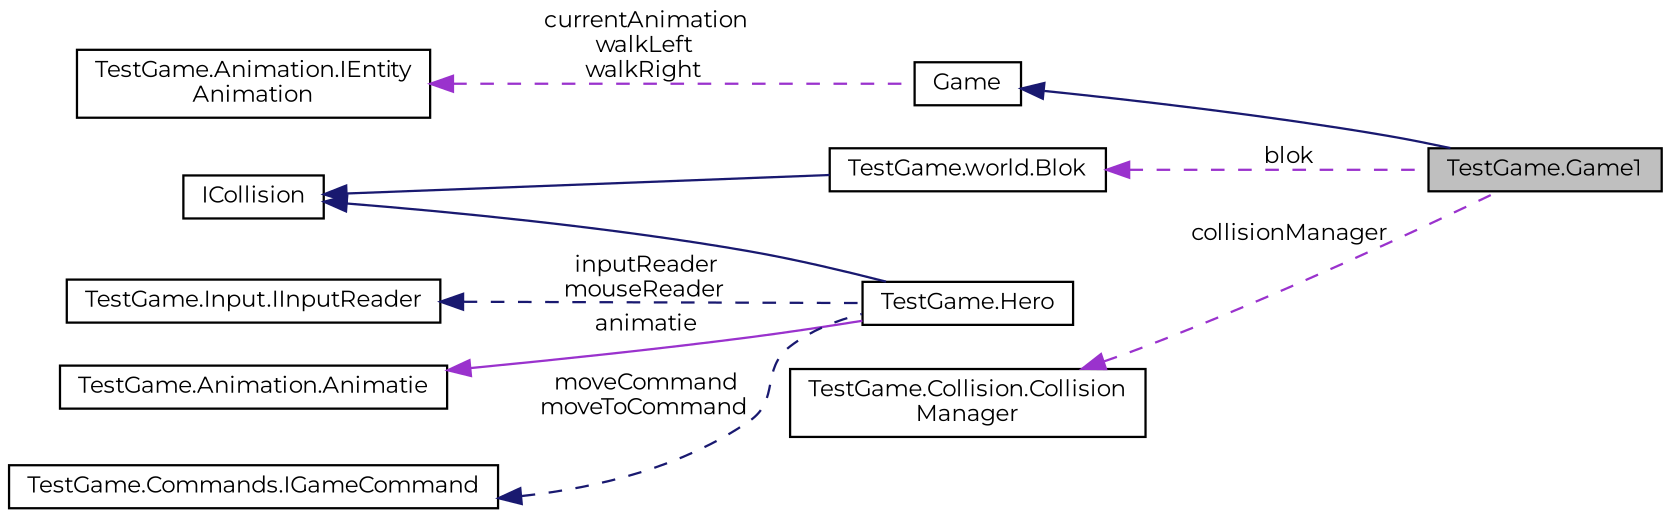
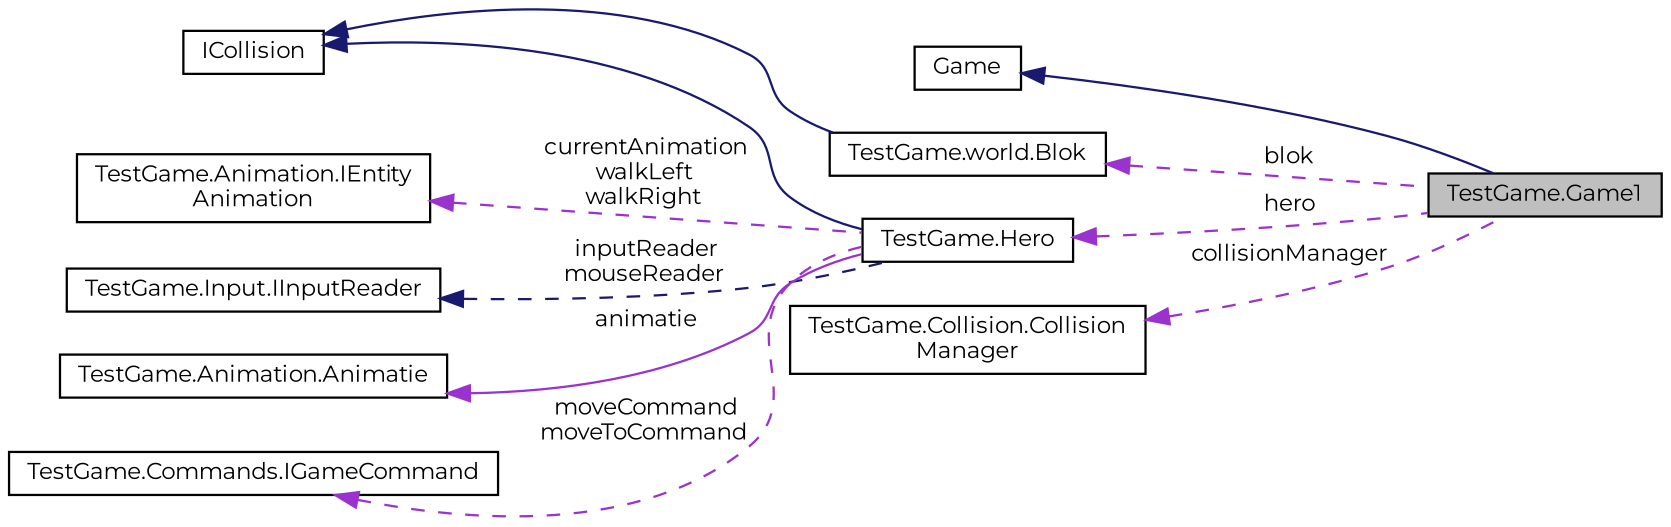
edge "Game" -> "TestGame.Animation.IEntity Animation": now "TestGame.Hero" -> "TestGame.Animation.IEntity Animation"
edge "TestGame.Game1" -> "TestGame.Hero": added, label "hero"
edge "TestGame.Hero" -> "TestGame.Commands.IGameCommand": color midnightblue -> darkorchid3
